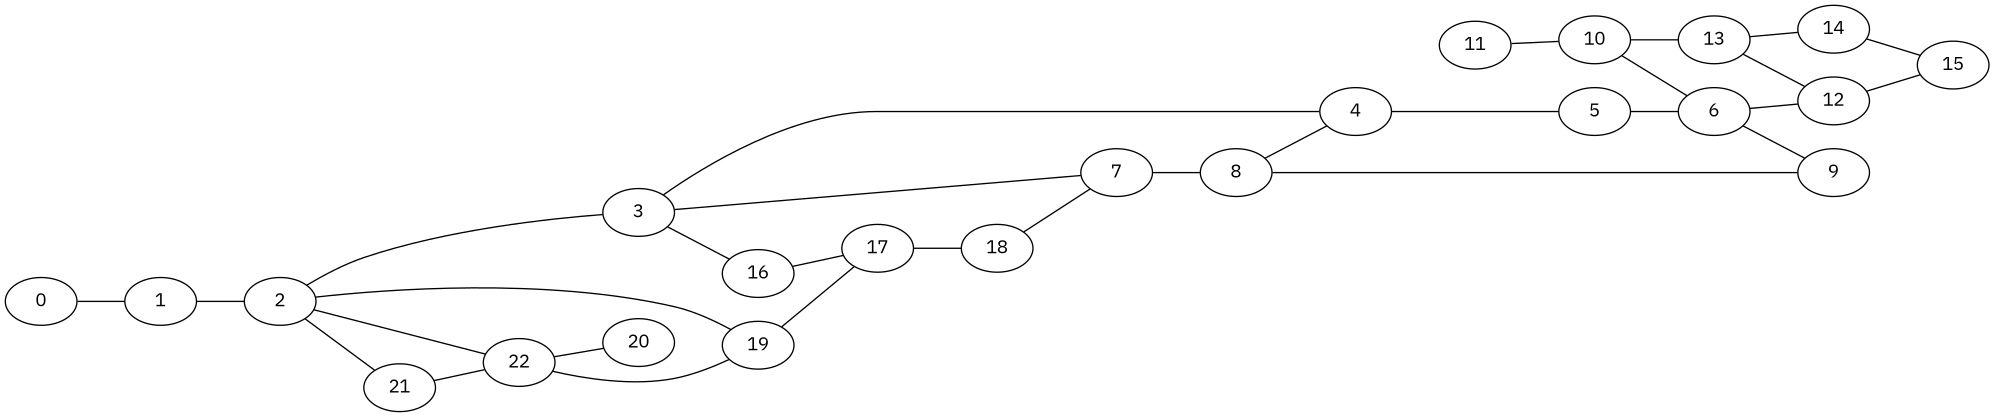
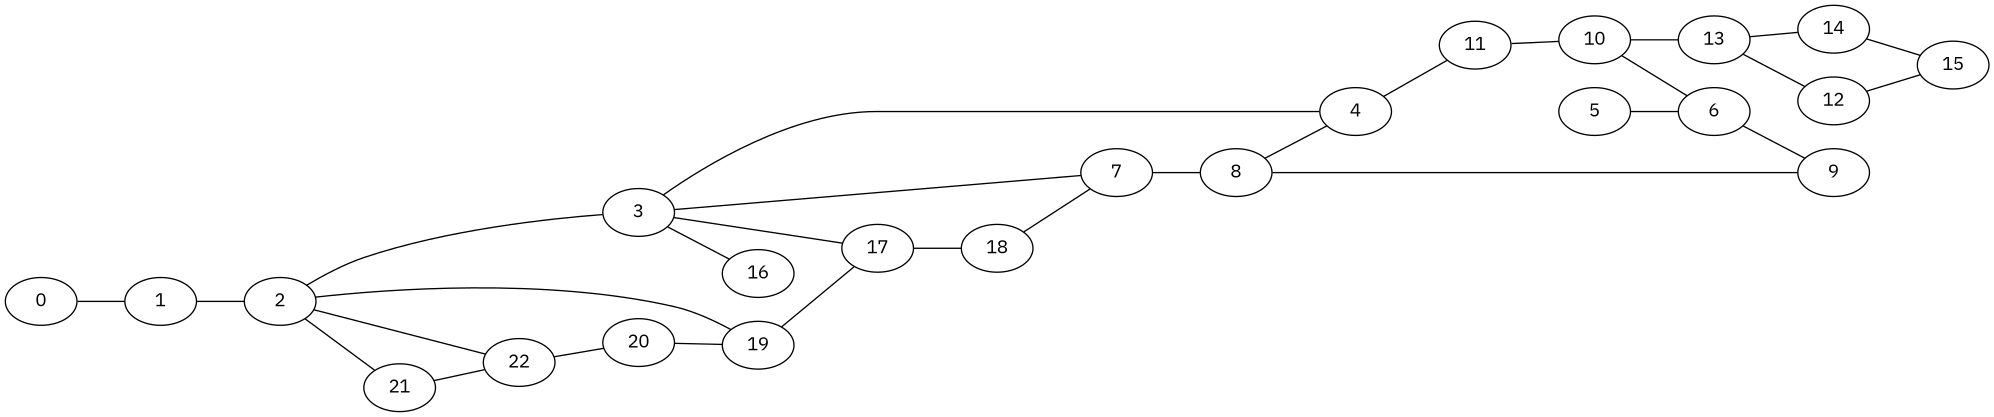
edge "12" -- "6": removed
edge "4" -- "5": now "4" -- "11"
edge "17" -- "16": now "17" -- "3"
edge "19" -- "22": now "19" -- "20"
